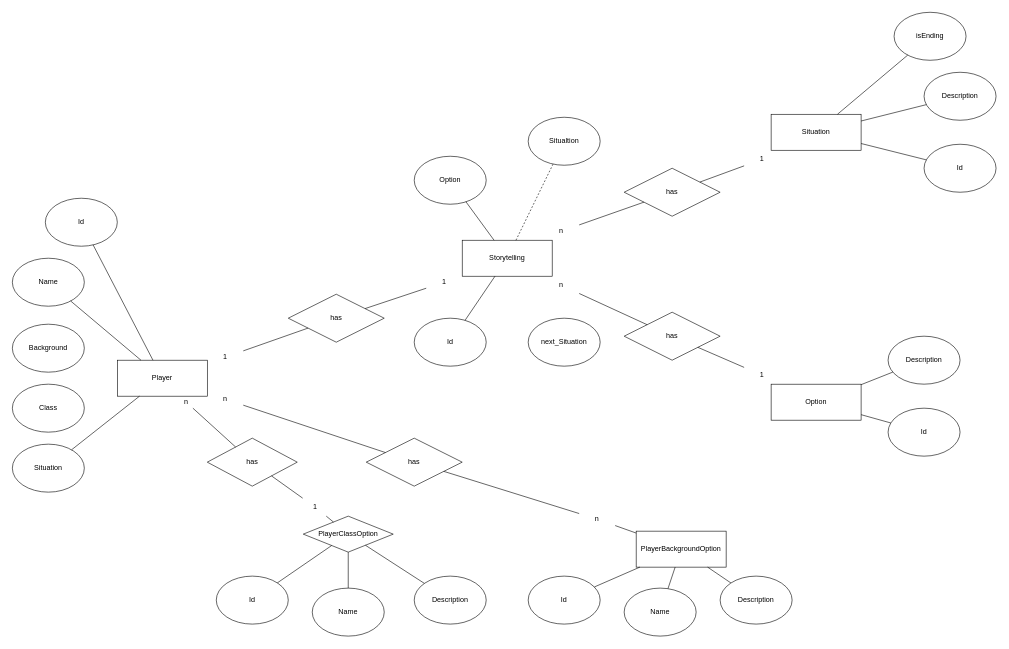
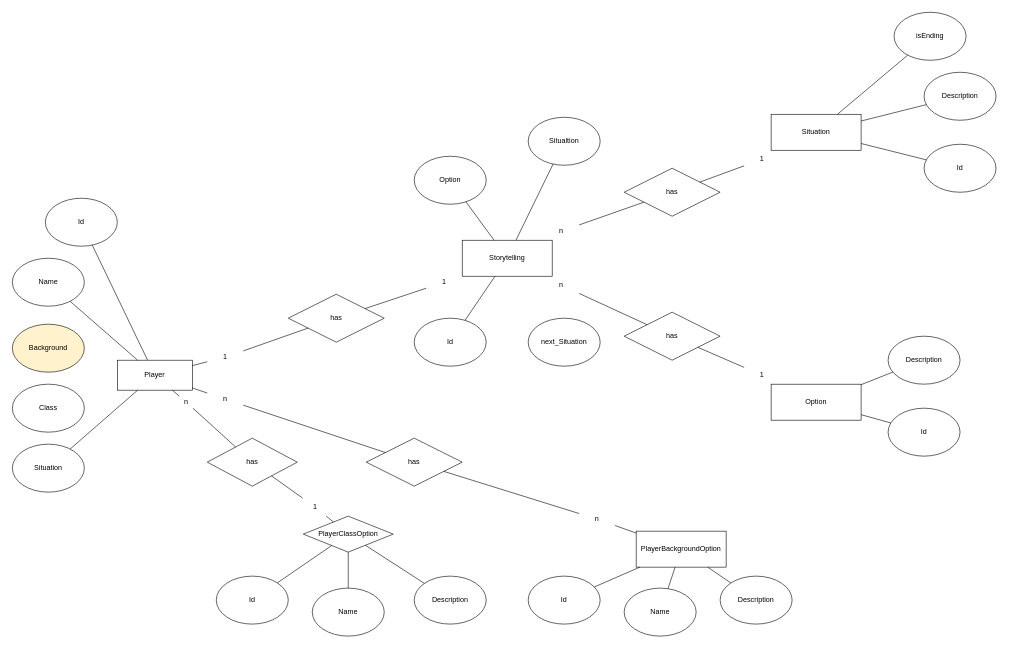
edge "Situaltion" -- "Storytelling": style dashed -> solid
node "Background": fillcolor #ffffff -> #fff2cc
node "Player": size 90x36 -> 75x30
